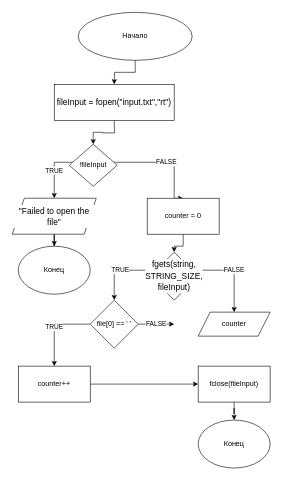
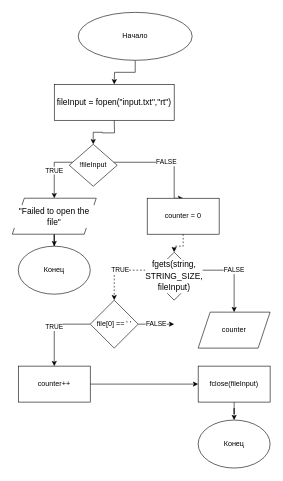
edge "counter = 0" -> "fgets(string, STRING_SIZE, fileInput)": style solid -> dashed
edge "fgets(string, STRING_SIZE, fileInput)" -> "file[0] == ' '": style solid -> dashed
node "counter": size 72x24 -> 72x36
